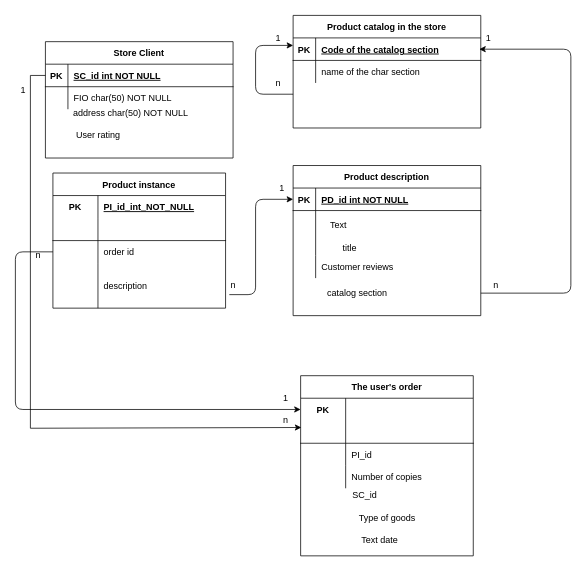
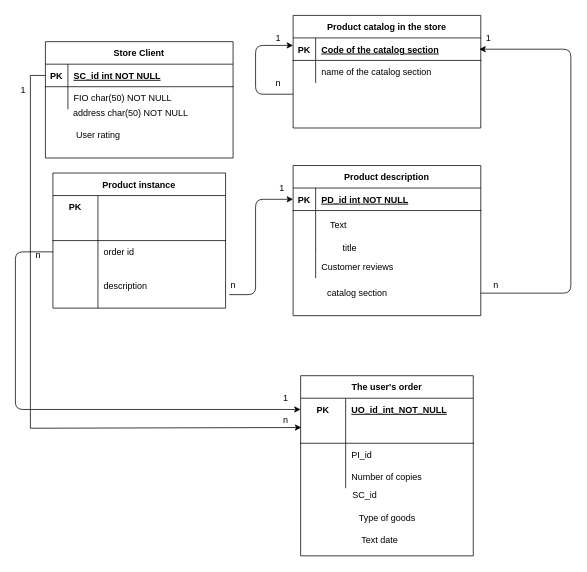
node "name of the char section": label "name of the char section" -> "name of the catalog section"
node "PI_id_int_NOT_NULL": removed
node "UO_id_int_NOT_NULL": added
